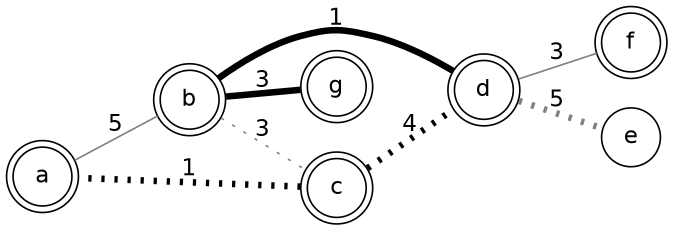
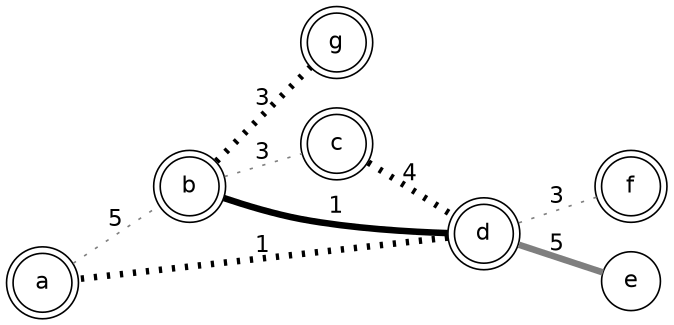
edge "f" -- "d": style solid -> dotted
edge "g" -- "b": style solid -> dotted
edge "d" -- "e": style dotted -> solid
edge "b" -- "a": style solid -> dotted
edge "a" -- "c": now "a" -- "d"
